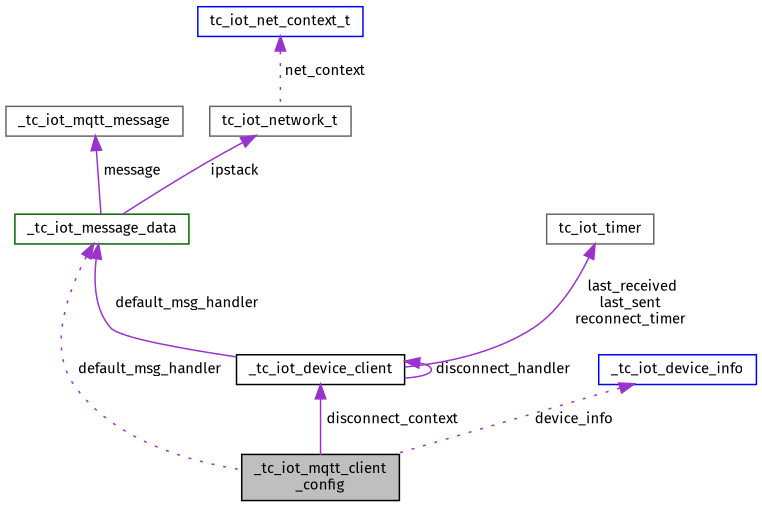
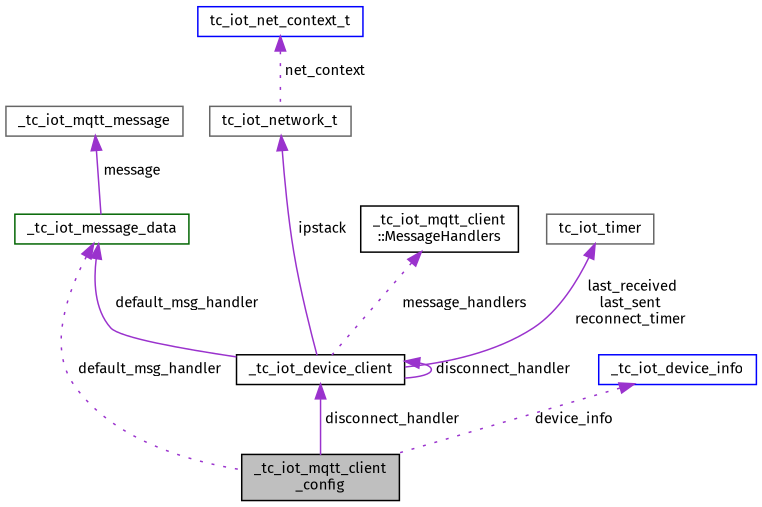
edge "_tc_iot_message_data" -> "tc_iot_network_t": now "_tc_iot_device_client" -> "tc_iot_network_t"
node "_tc_iot_mqtt_client ::MessageHandlers": added
edge "_tc_iot_mqtt_client _config" -> "_tc_iot_device_client": label " disconnect_context" -> " disconnect_handler"
